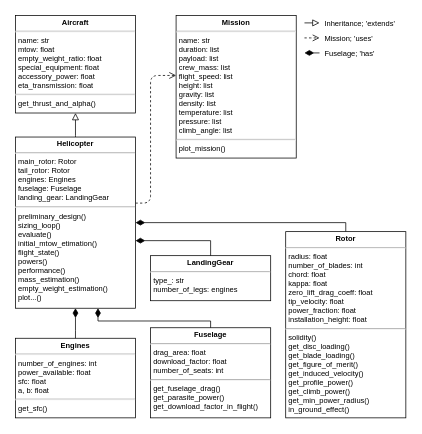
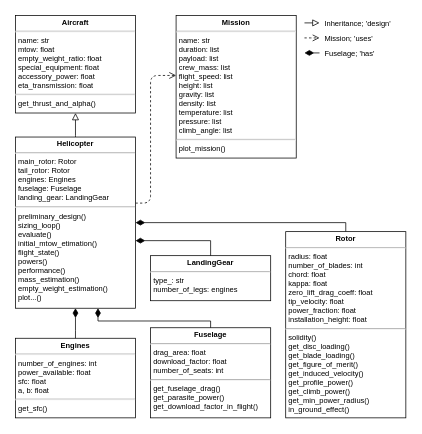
node "Inheritance; 'extends'": label "Inheritance; 'extends'" -> "Inheritance; 'design'"
